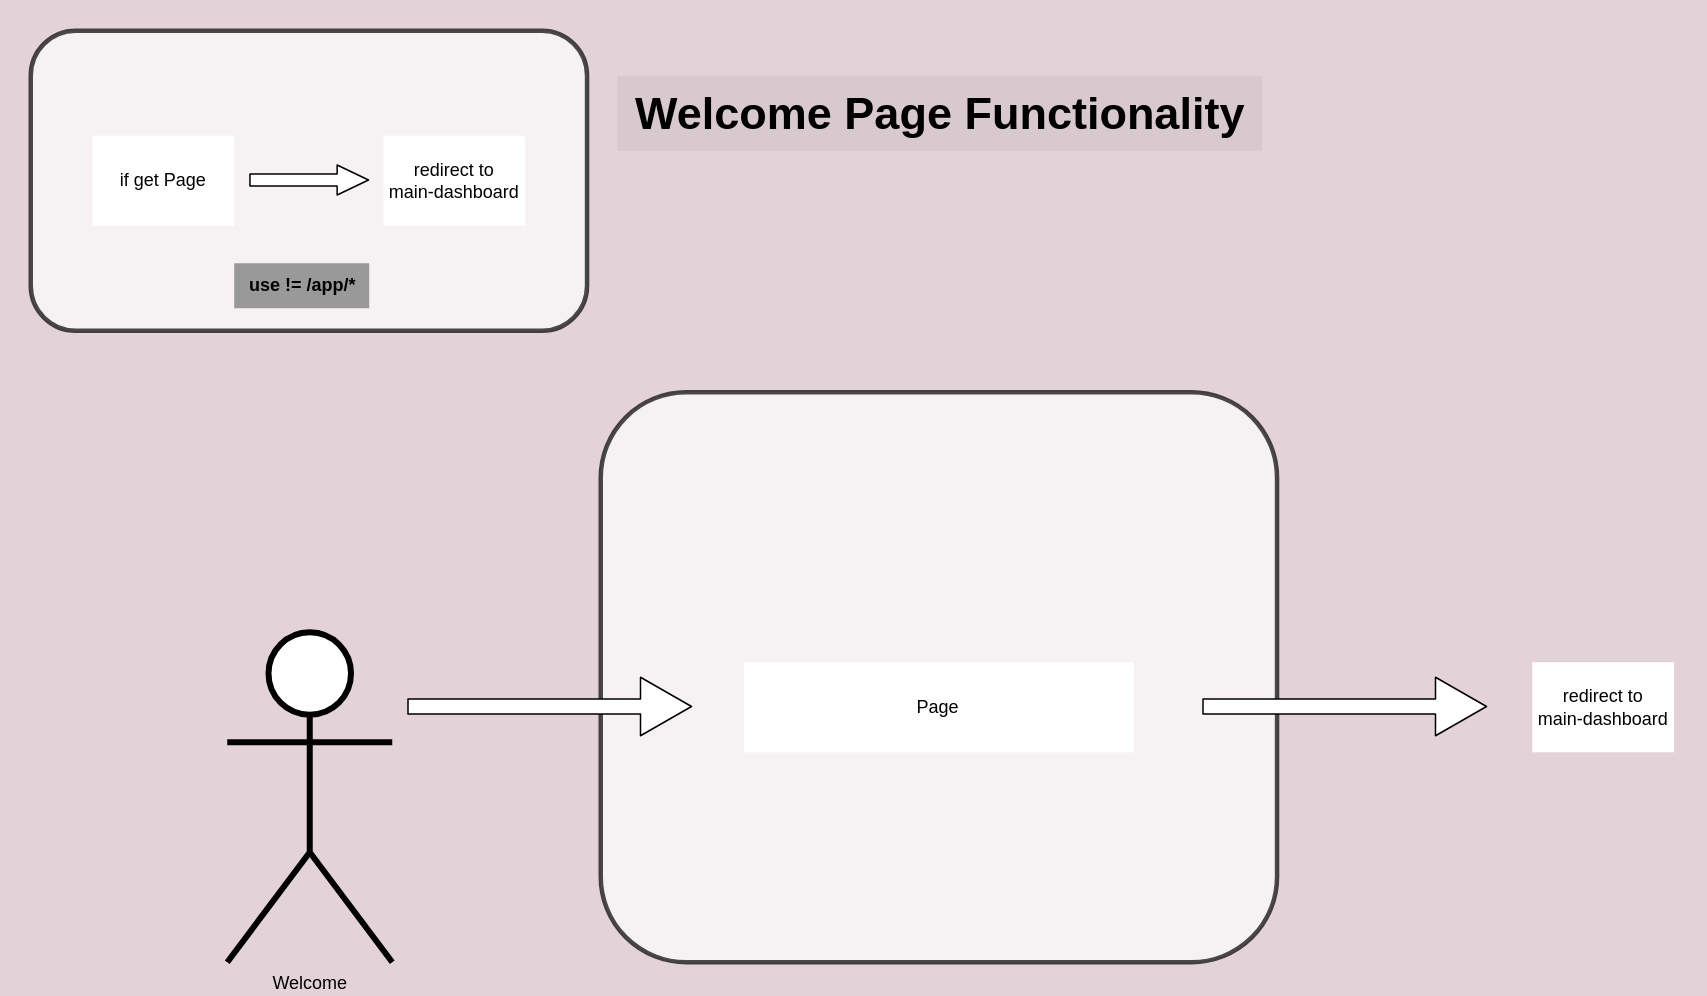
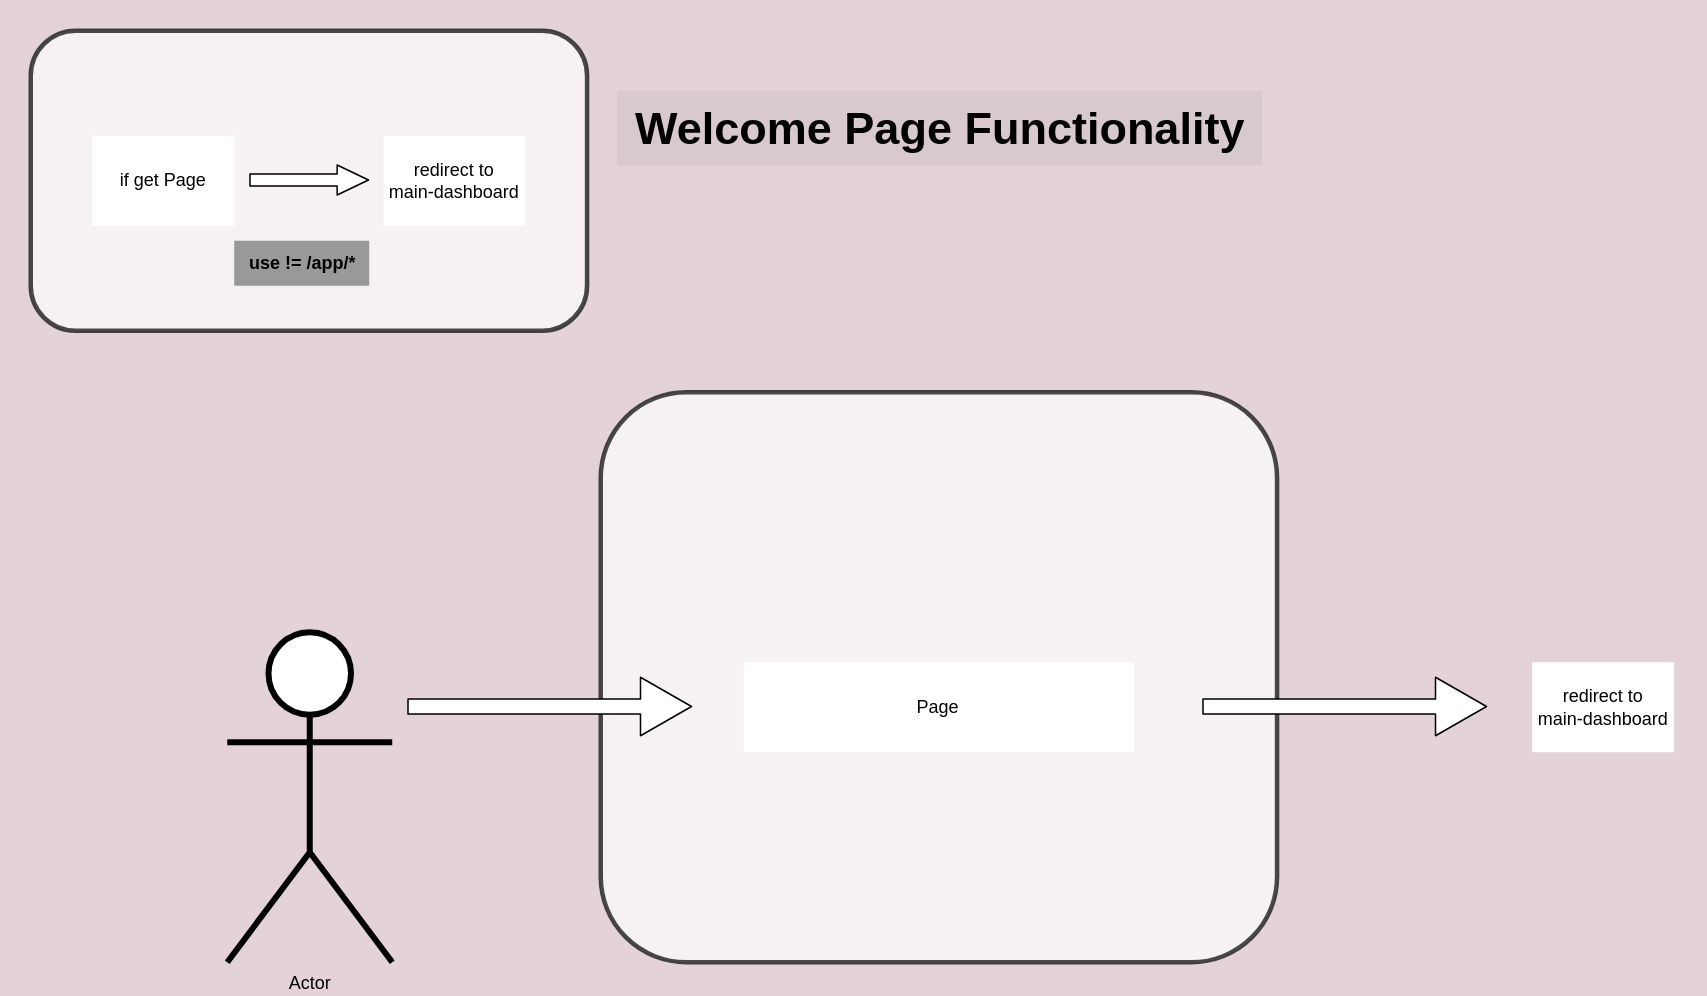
node "Welcome Page Functionality": moved (940, 113) -> (940, 128)
node "use != /app/*": moved (302, 286) -> (302, 263)
node "Welcome": label "Welcome" -> "Actor"
